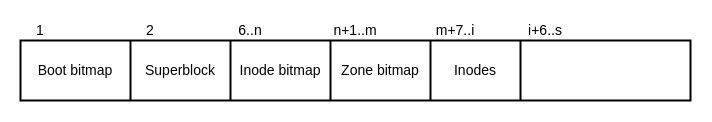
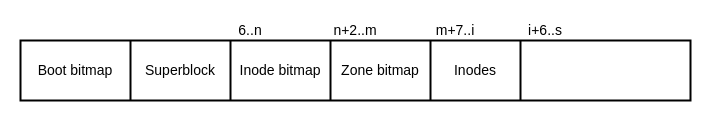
node "1": removed
node "2": removed
node "n+1..m": label "n+1..m" -> "n+2..m"
